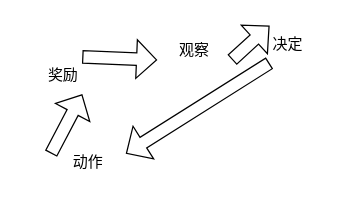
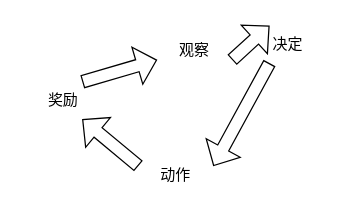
node "奖励": moved (63, 76) -> (63, 101)
node "动作": moved (88, 163) -> (176, 176)
